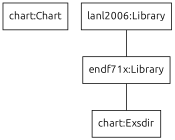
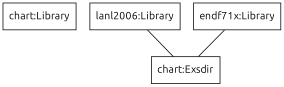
node "chart:Chart": label "chart:Chart" -> "chart:Library"
edge "lanl2006:Library" -- "endf71x:Library": now "lanl2006:Library" -- "chart:Exsdir"
